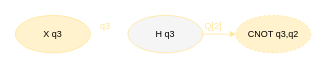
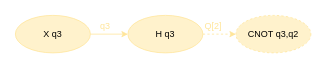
edge "X q3" -> "H q3": added
node "H q3": fillcolor #f5f5f5 -> #fff2cc
edge "H q3" -> "CNOT q3,q2": style solid -> dashed
